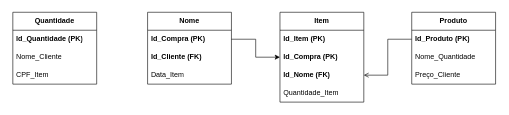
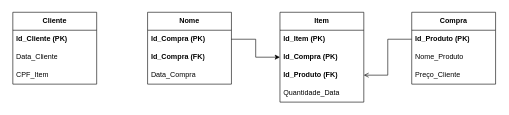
node "Quantidade": label "Quantidade" -> "Cliente"
node "Produto": label "Produto" -> "Compra"
node "Id_Quantidade (PK)": label "Id_Quantidade (PK)" -> "Id_Cliente (PK)"
node "Nome_Cliente": label "Nome_Cliente" -> "Data_Cliente"
node "Id_Cliente (FK)": label "Id_Cliente (FK)" -> "Id_Compra (FK)"
node "Nome_Quantidade": label "Nome_Quantidade" -> "Nome_Produto"
node "Data_Item": label "Data_Item" -> "Data_Compra"
node "Id_Nome (FK)": label "Id_Nome (FK)" -> "Id_Produto (FK)"
node "Quantidade_Item": label "Quantidade_Item" -> "Quantidade_Data"
